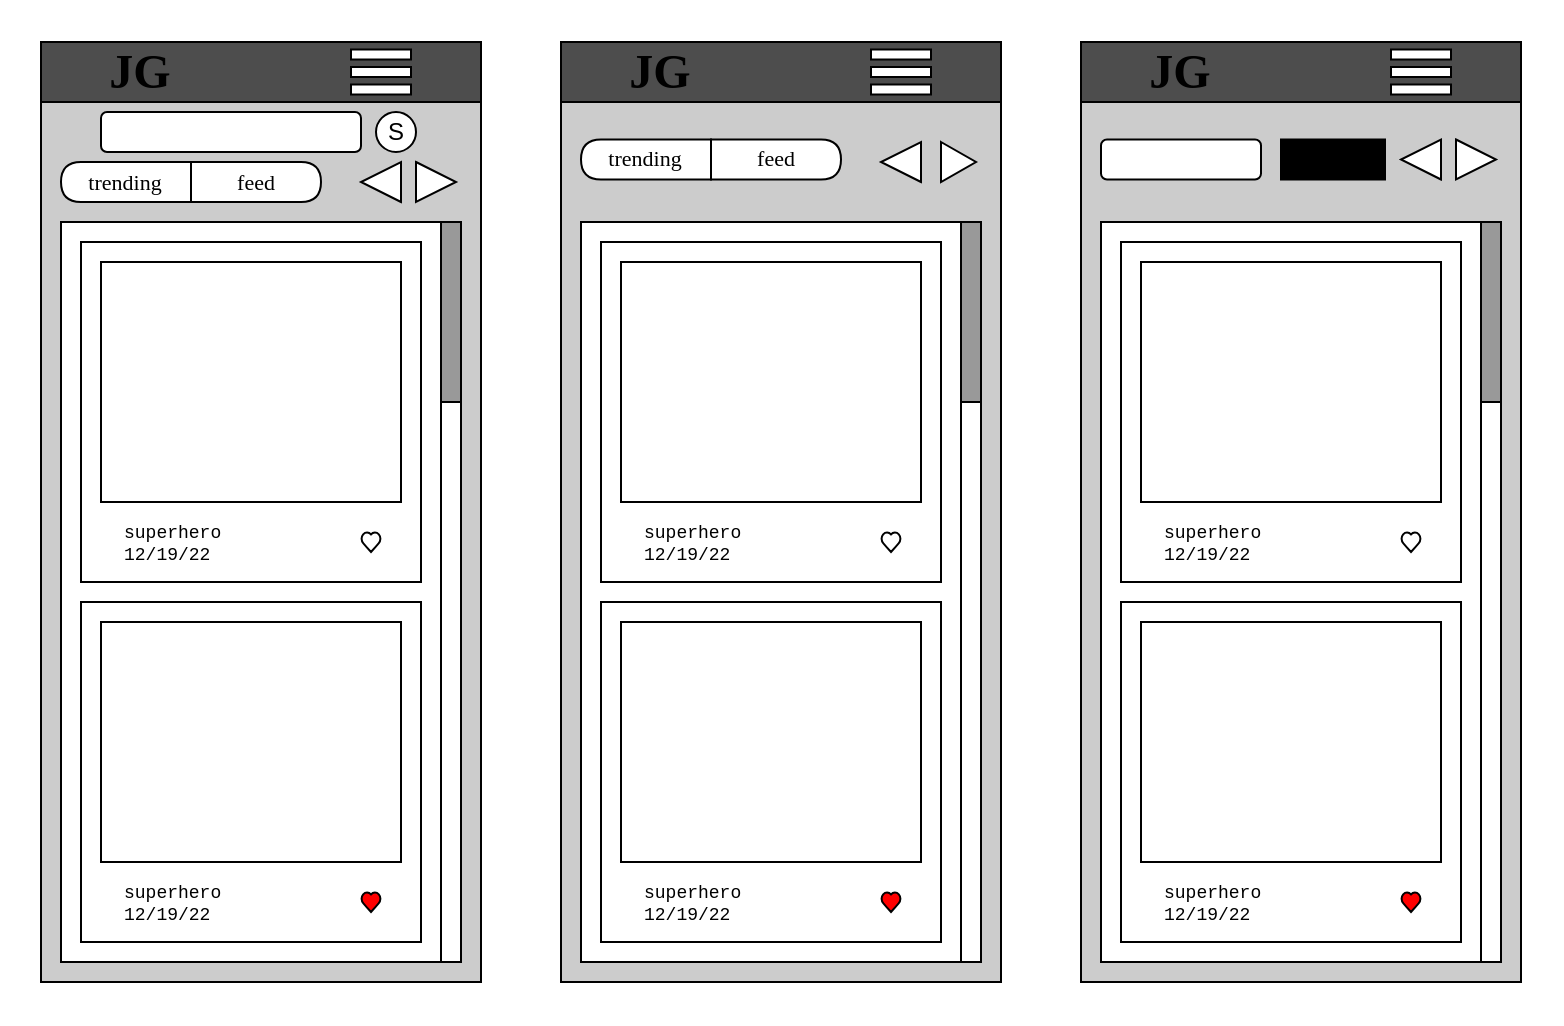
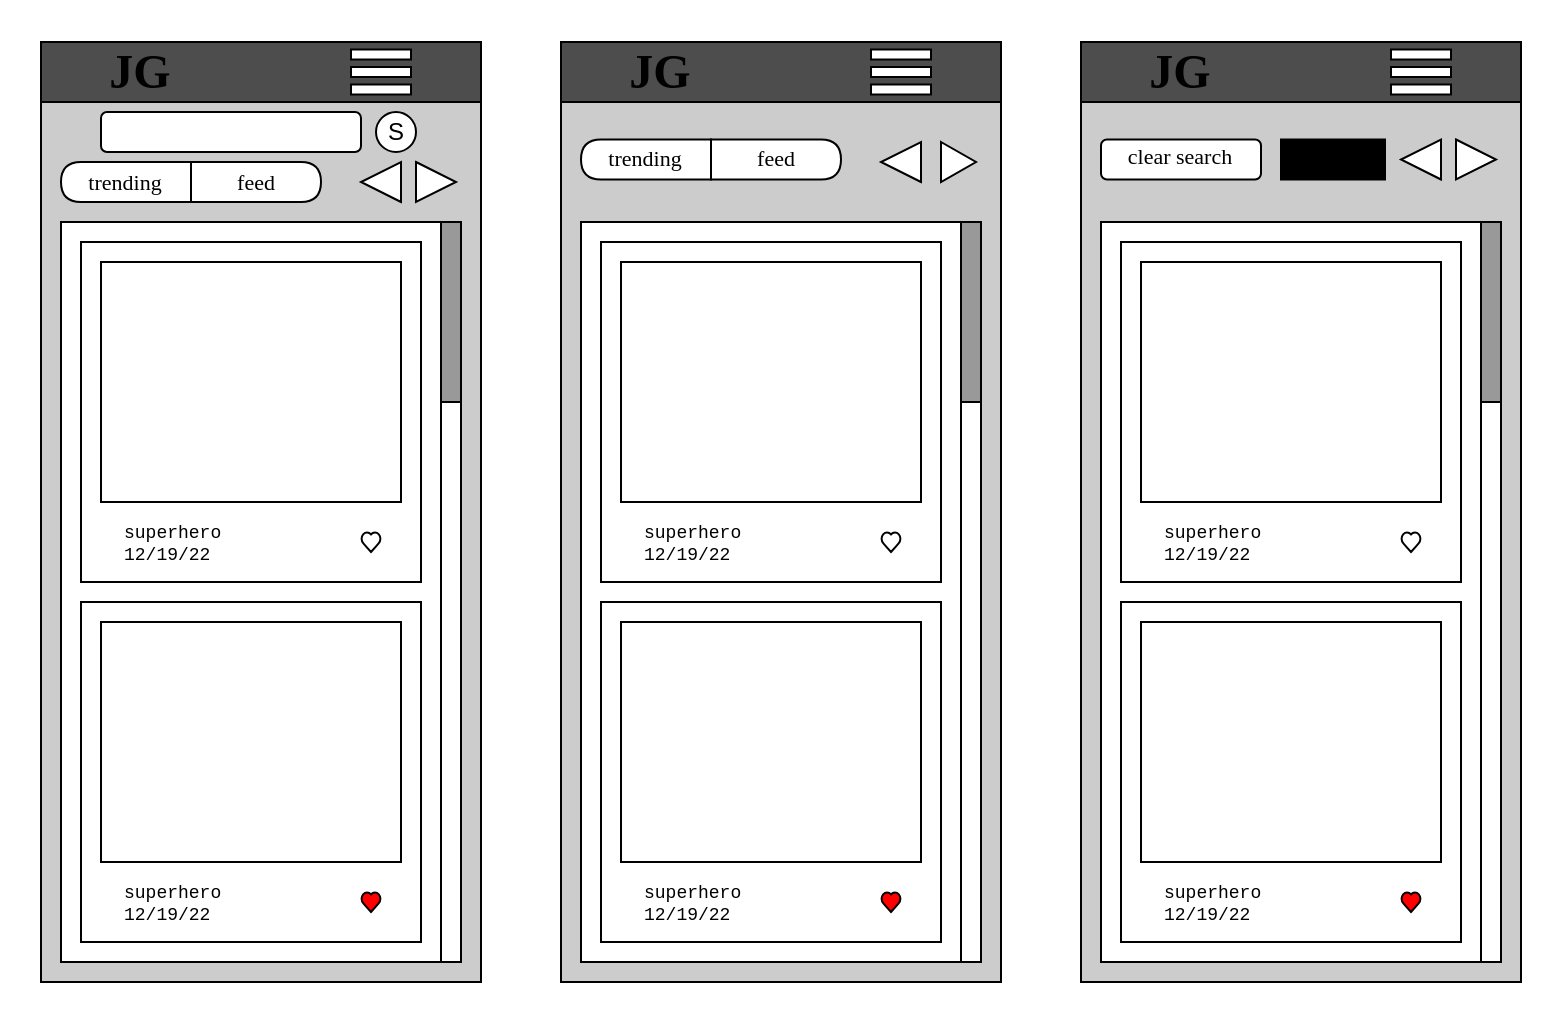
node "clear search": added
